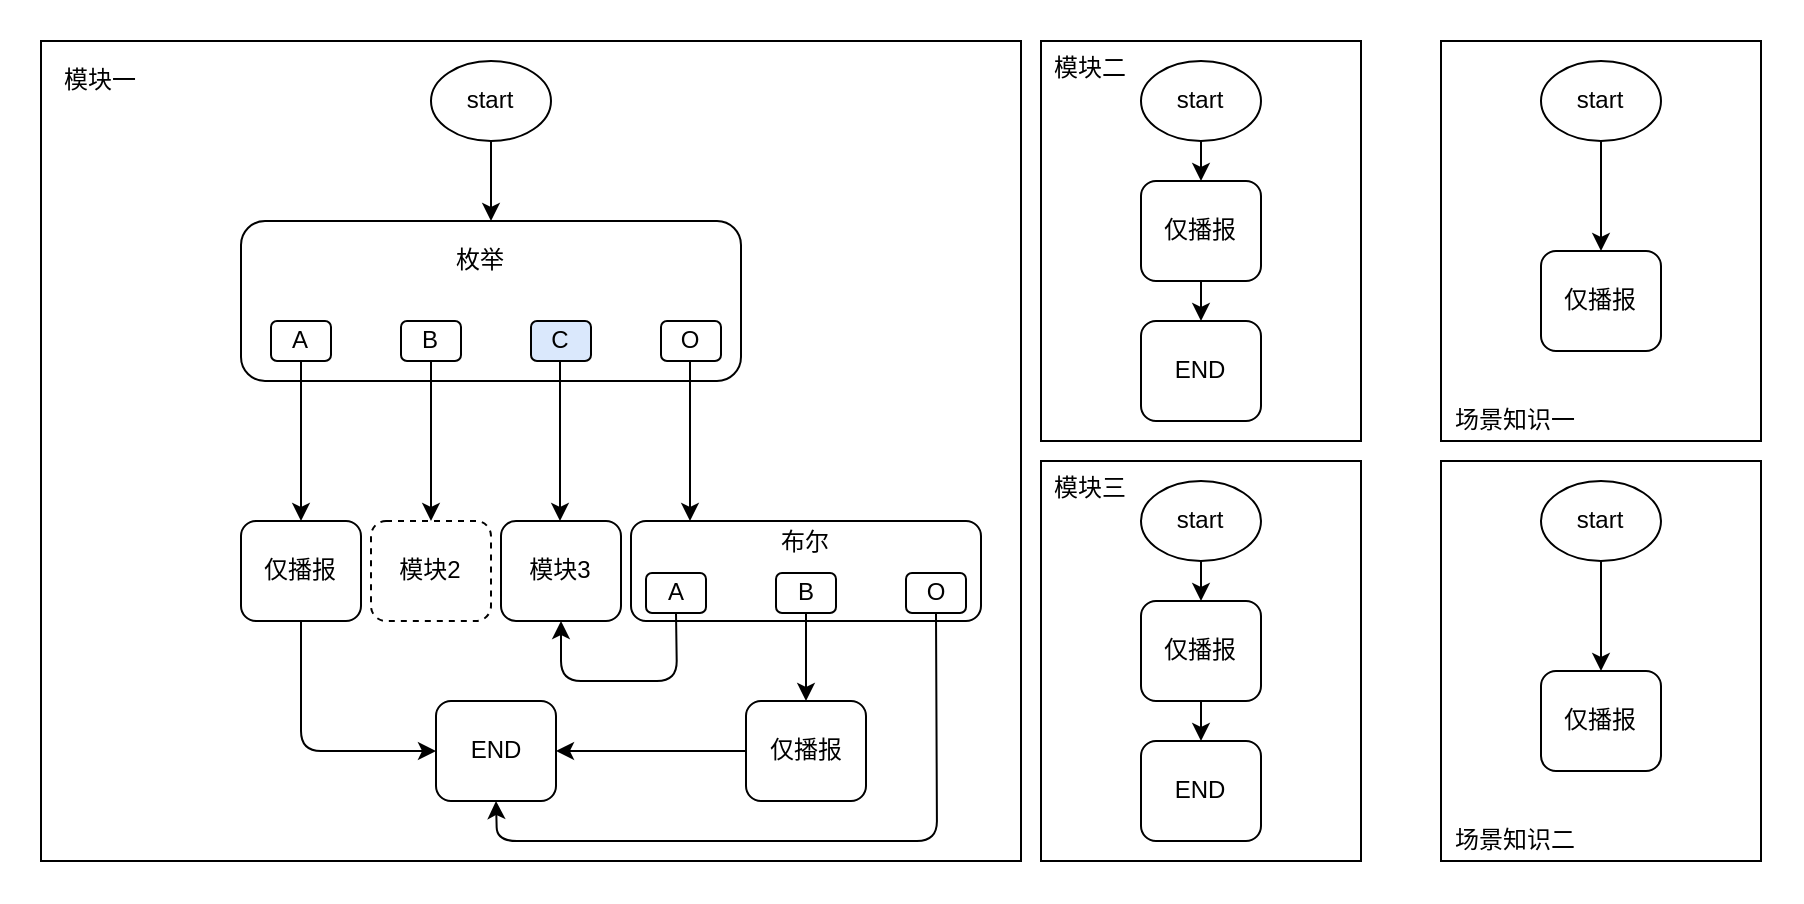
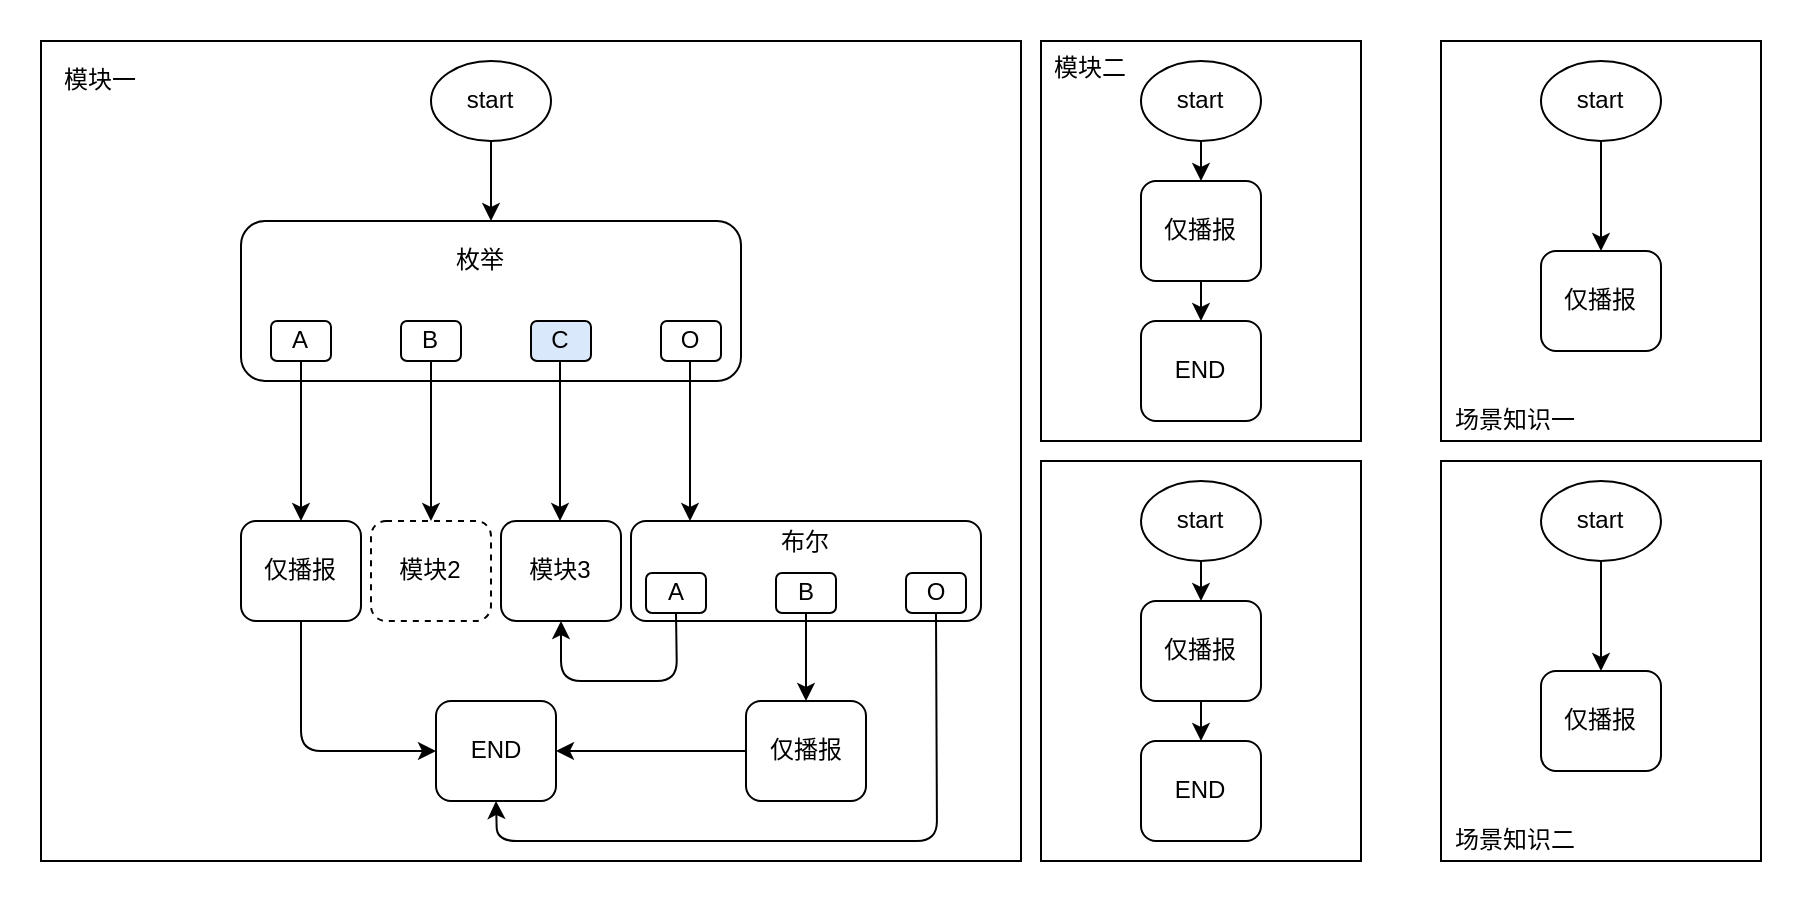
node "模块三": removed
